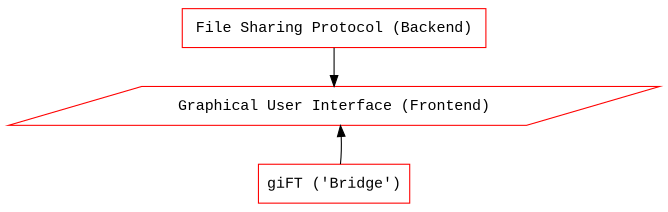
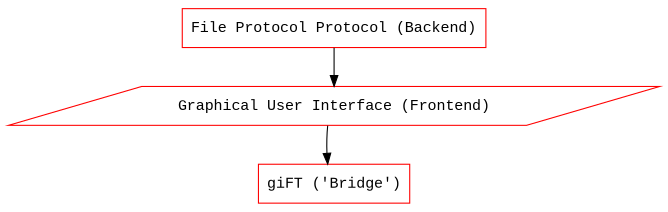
node "File Sharing Protocol (Backend)": label "File Sharing Protocol (Backend)" -> "File Protocol Protocol (Backend)"
edge "giFT ('Bridge')" -> "Graphical User Interface (Frontend)": reversed
